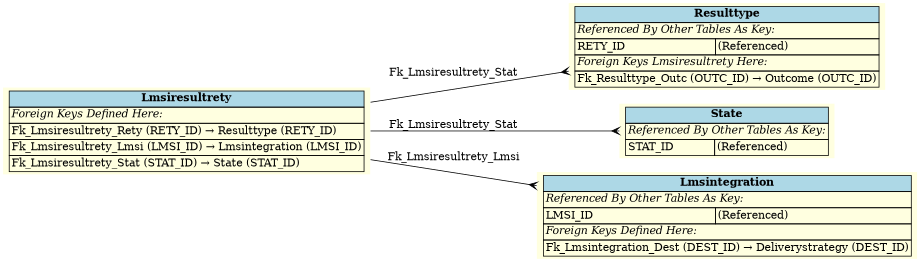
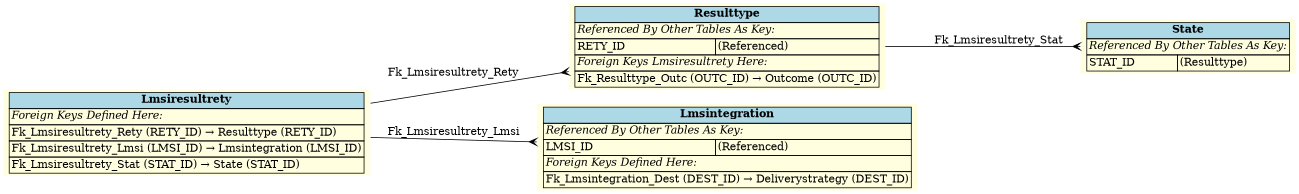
edge "Resulttype" -- "Lmsiresultrety": label " Fk_Lmsiresultrety_Stat " -> " Fk_Lmsiresultrety_Rety "
edge "Lmsiresultrety" -- "State": now "Resulttype" -- "State"
node "State": text "(Referenced)" -> "(Resulttype)"
